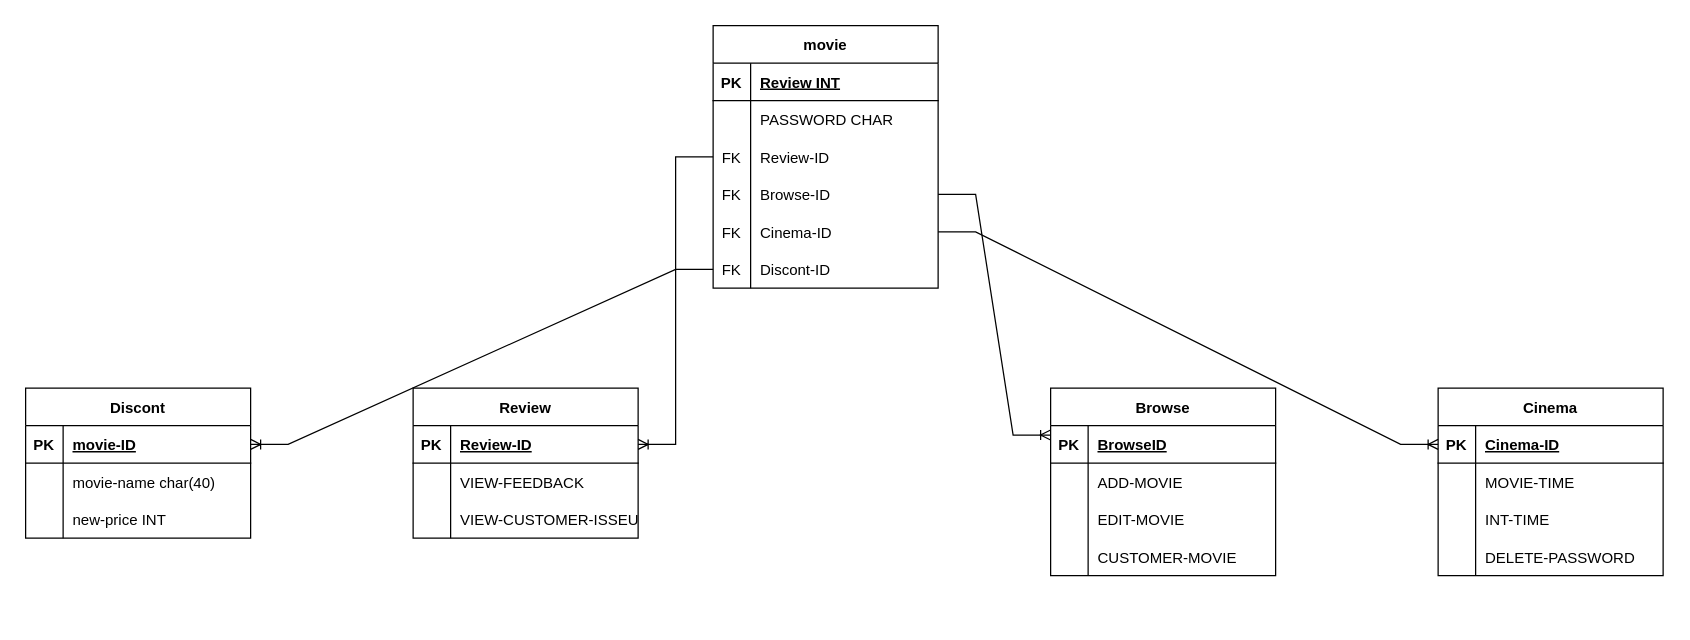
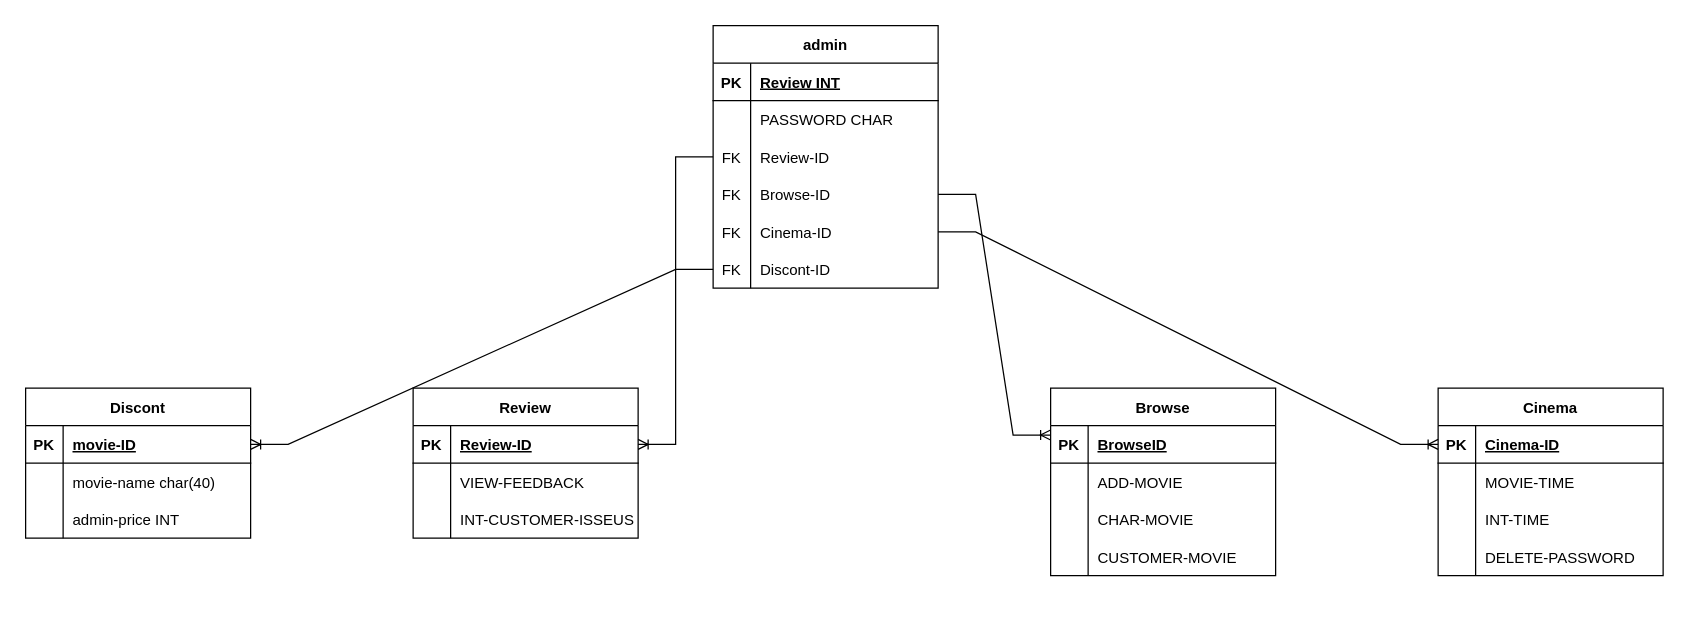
node "movie": label "movie" -> "admin"
node "new-price INT": label "new-price INT" -> "admin-price INT"
node "VIEW-CUSTOMER-ISSEUS": label "VIEW-CUSTOMER-ISSEUS" -> "INT-CUSTOMER-ISSEUS"
node "EDIT-MOVIE": label "EDIT-MOVIE" -> "CHAR-MOVIE"
